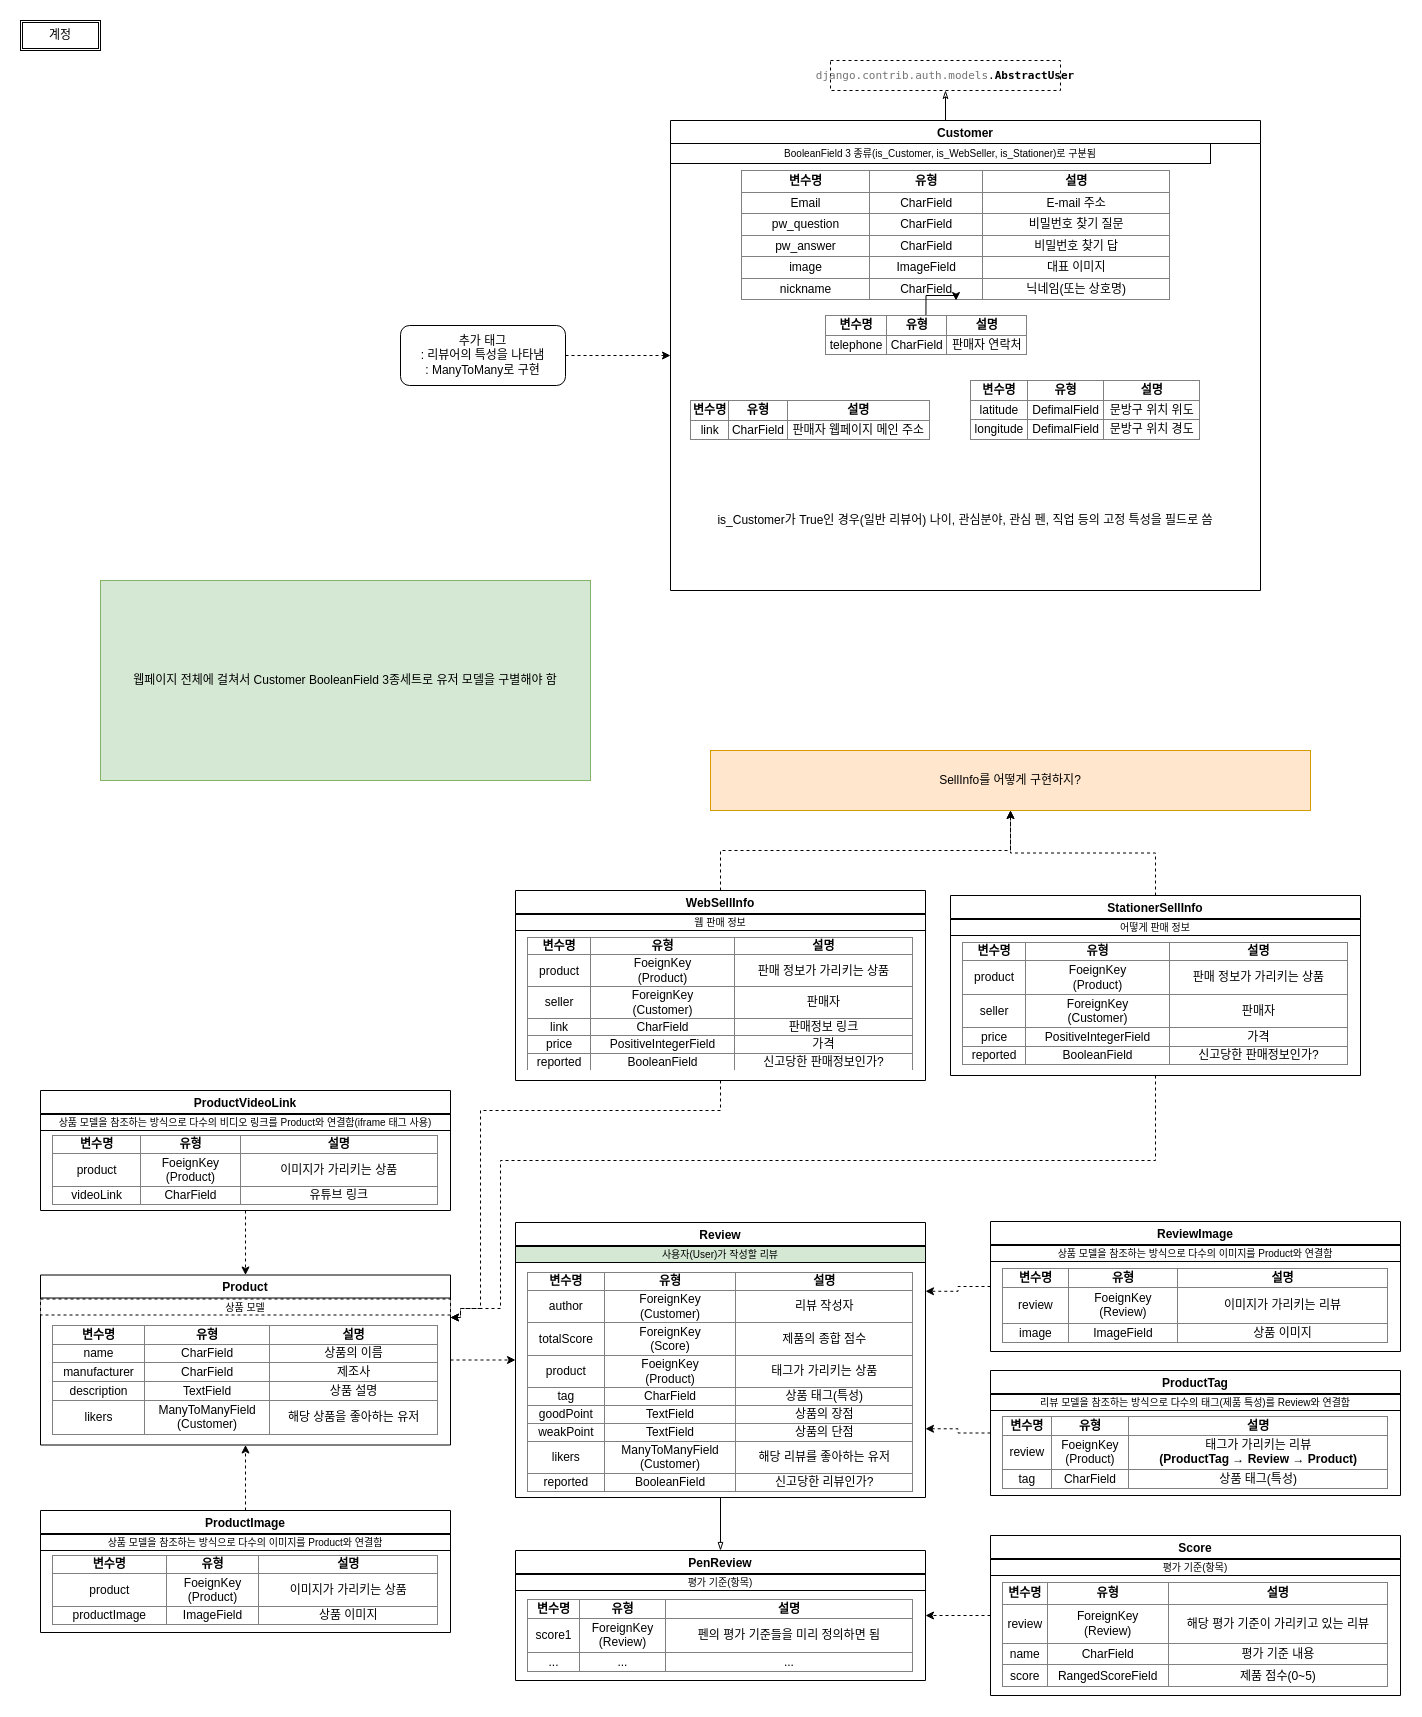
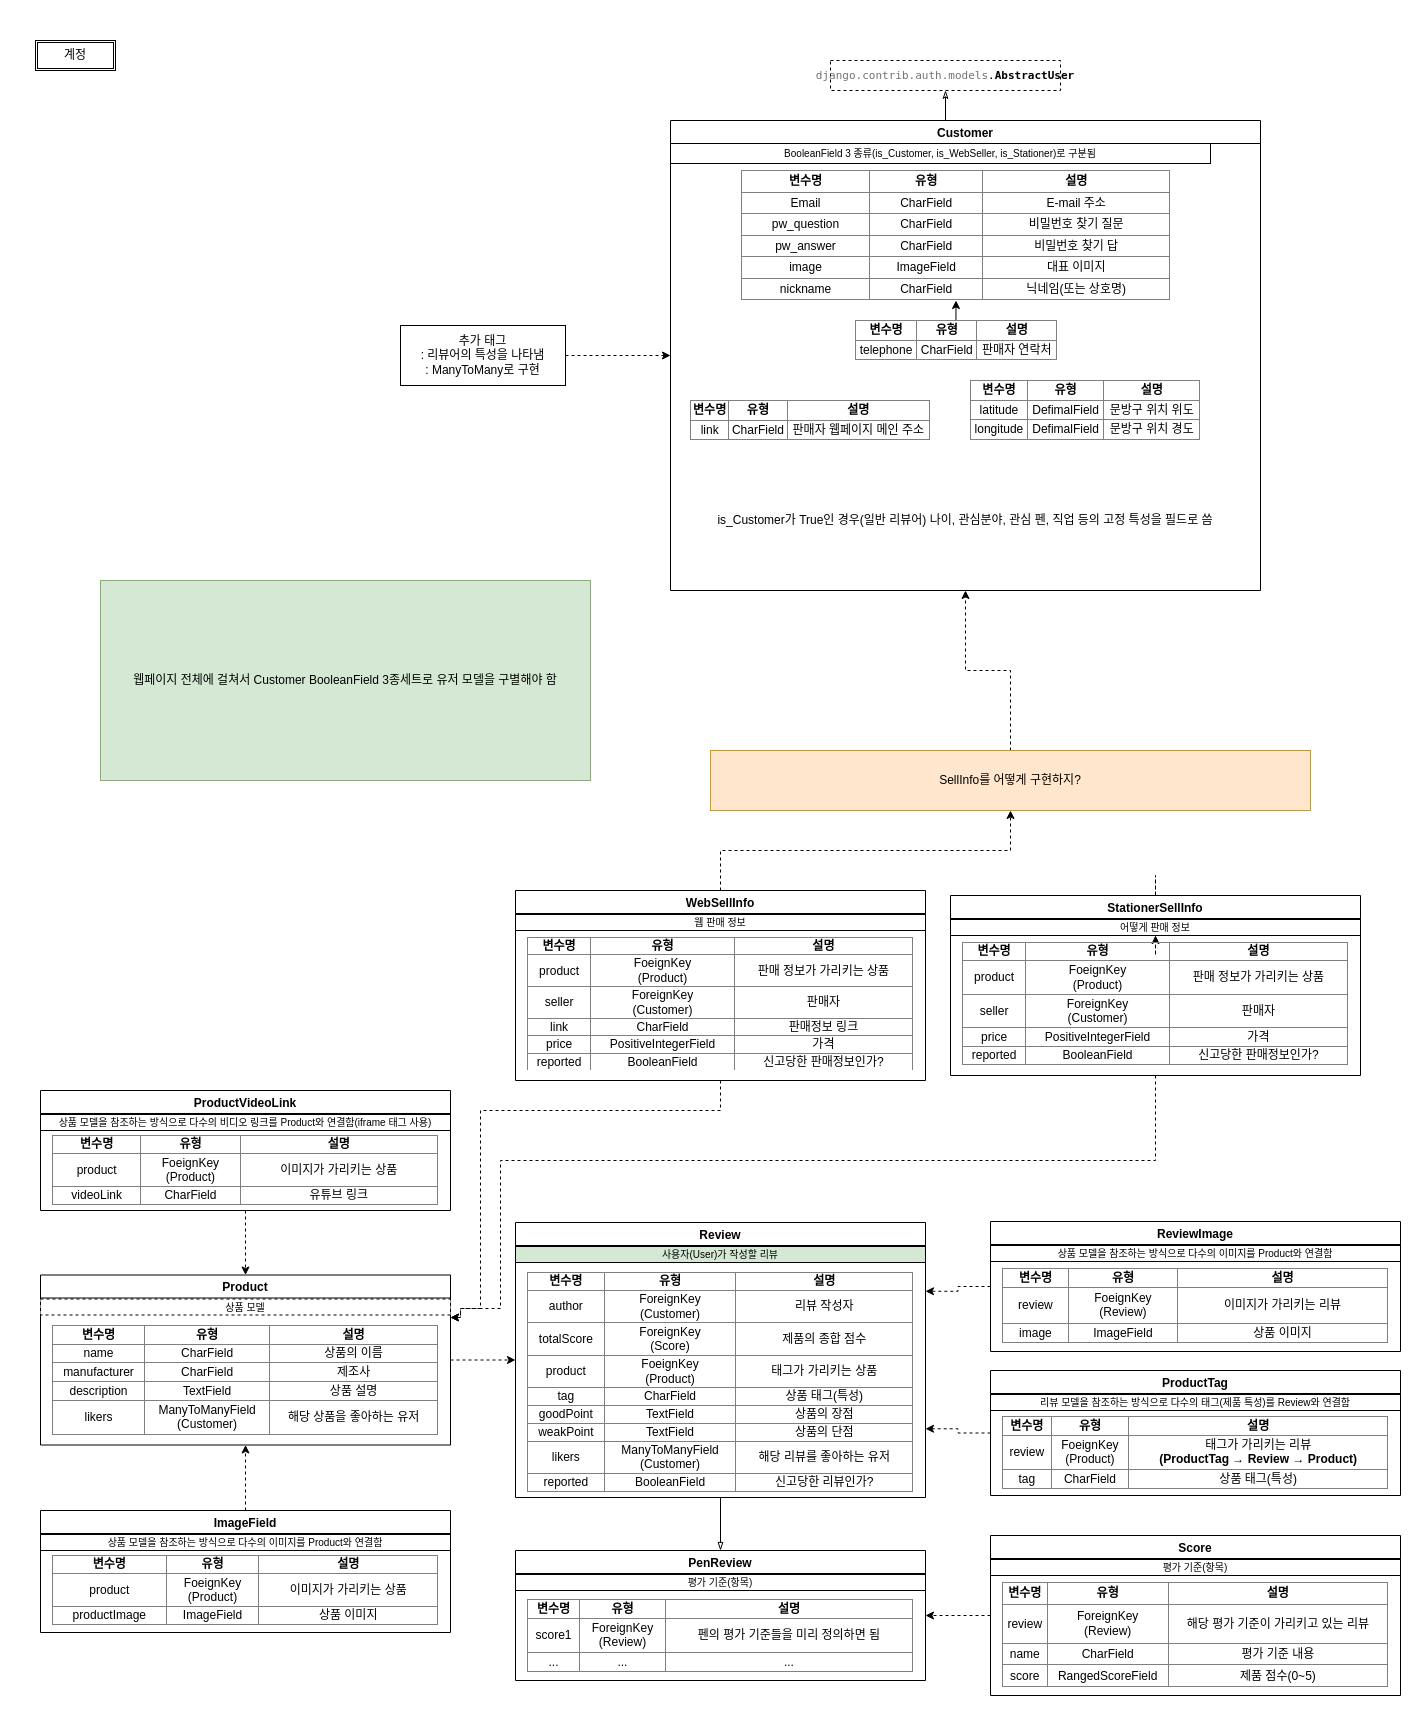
node "계정": moved (61, 36) -> (76, 56)
node "변수명 유형 설명 telephone CharField 판매자 연락처": moved (926, 336) -> (956, 341)
node "추가 태그 : 리뷰어의 특성을 나타냄 : ManyToMany로 구현": shape rounded rectangle -> rectangle
edge "SellInfo를 어떻게 구현하지?" -> "Customer": added
edge "StationerSellInfo" -> "SellInfo를 어떻게 구현하지?": now "StationerSellInfo" -> "어떻게 판매 정보"
node "ProductImage": label "ProductImage" -> "ImageField"
